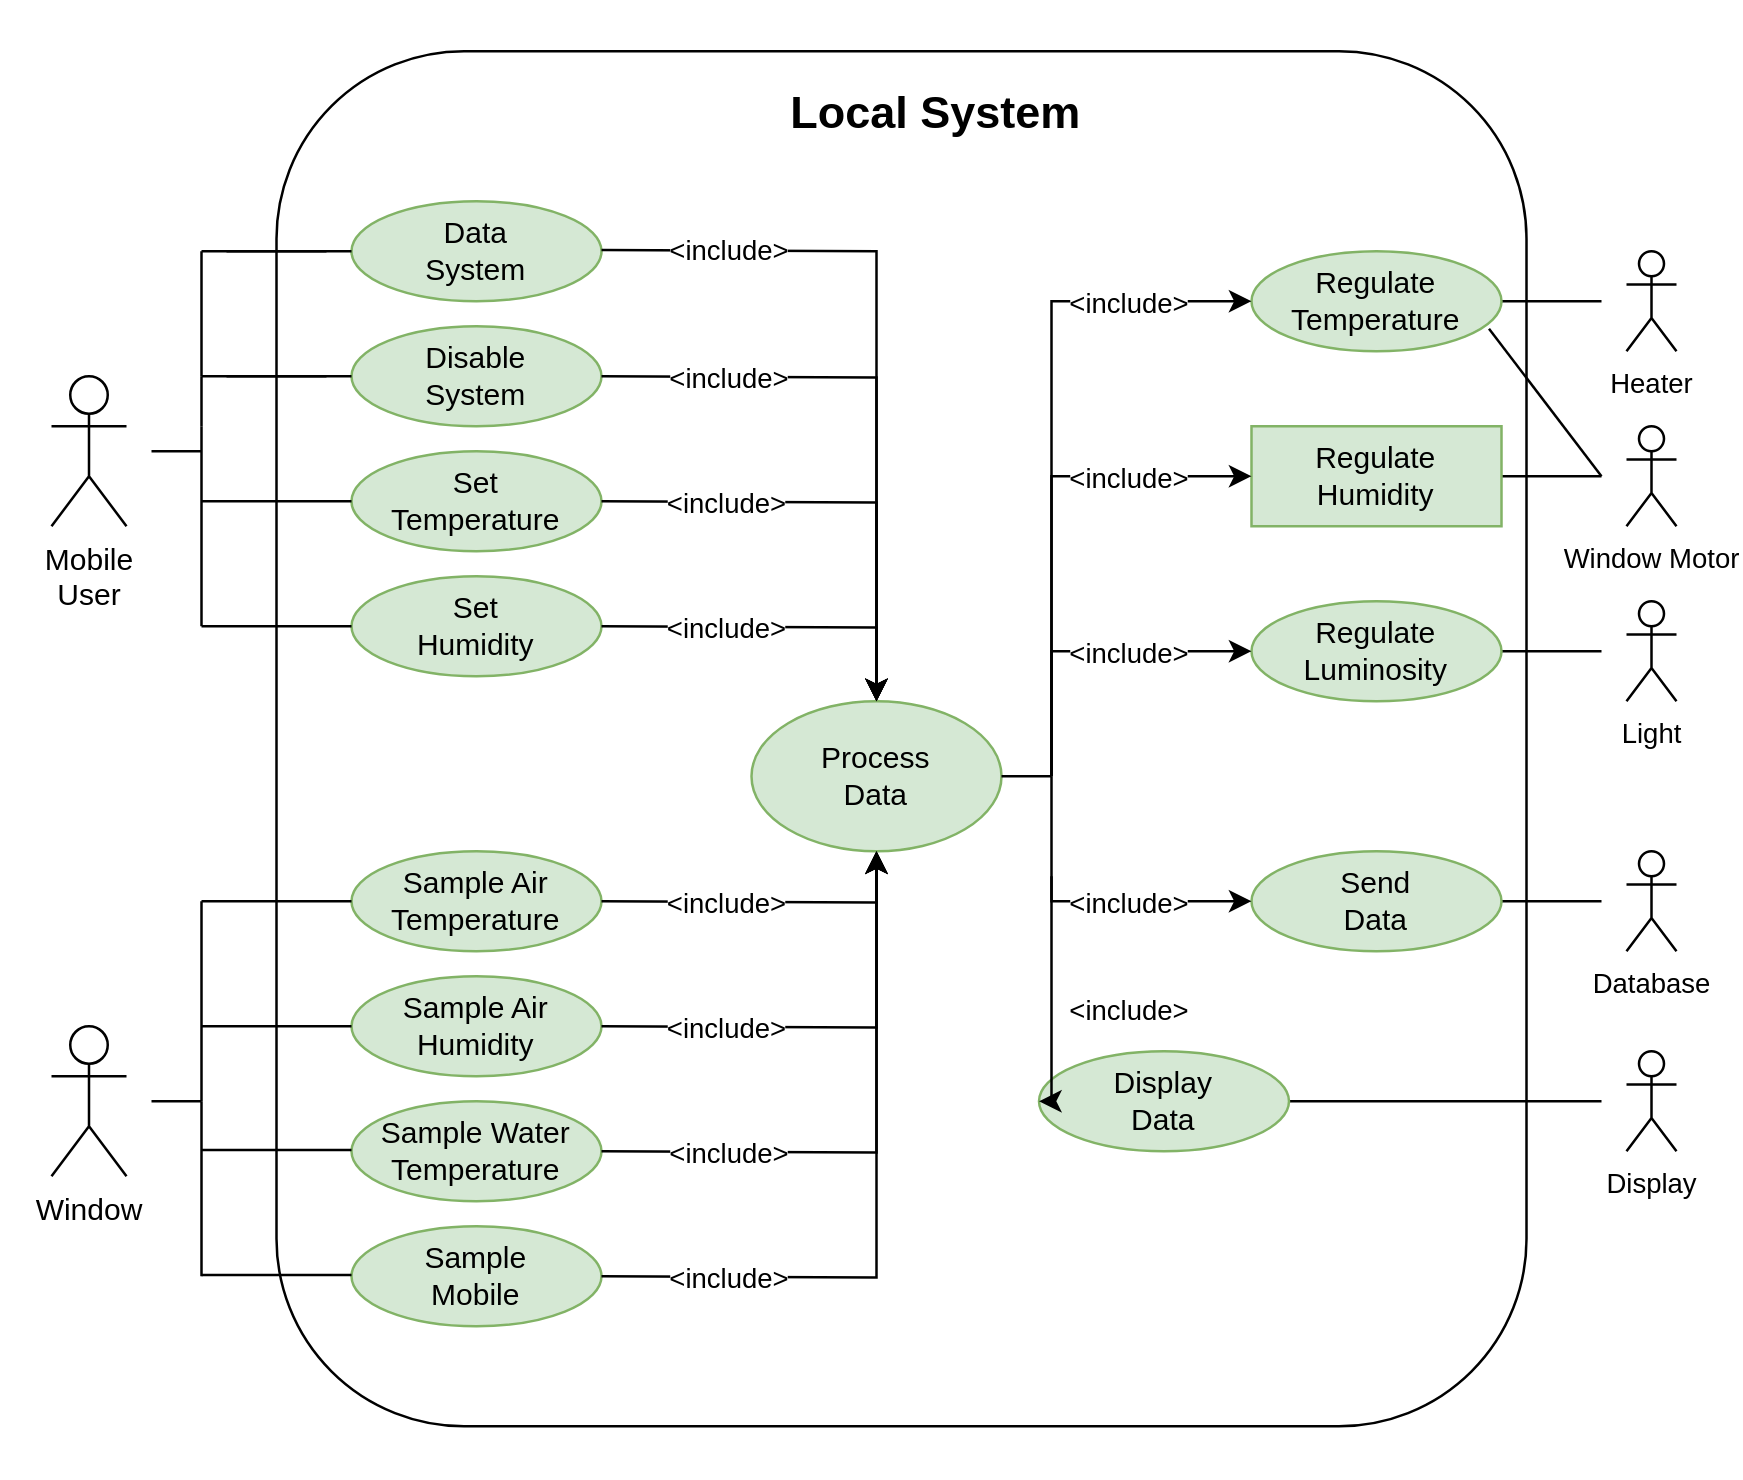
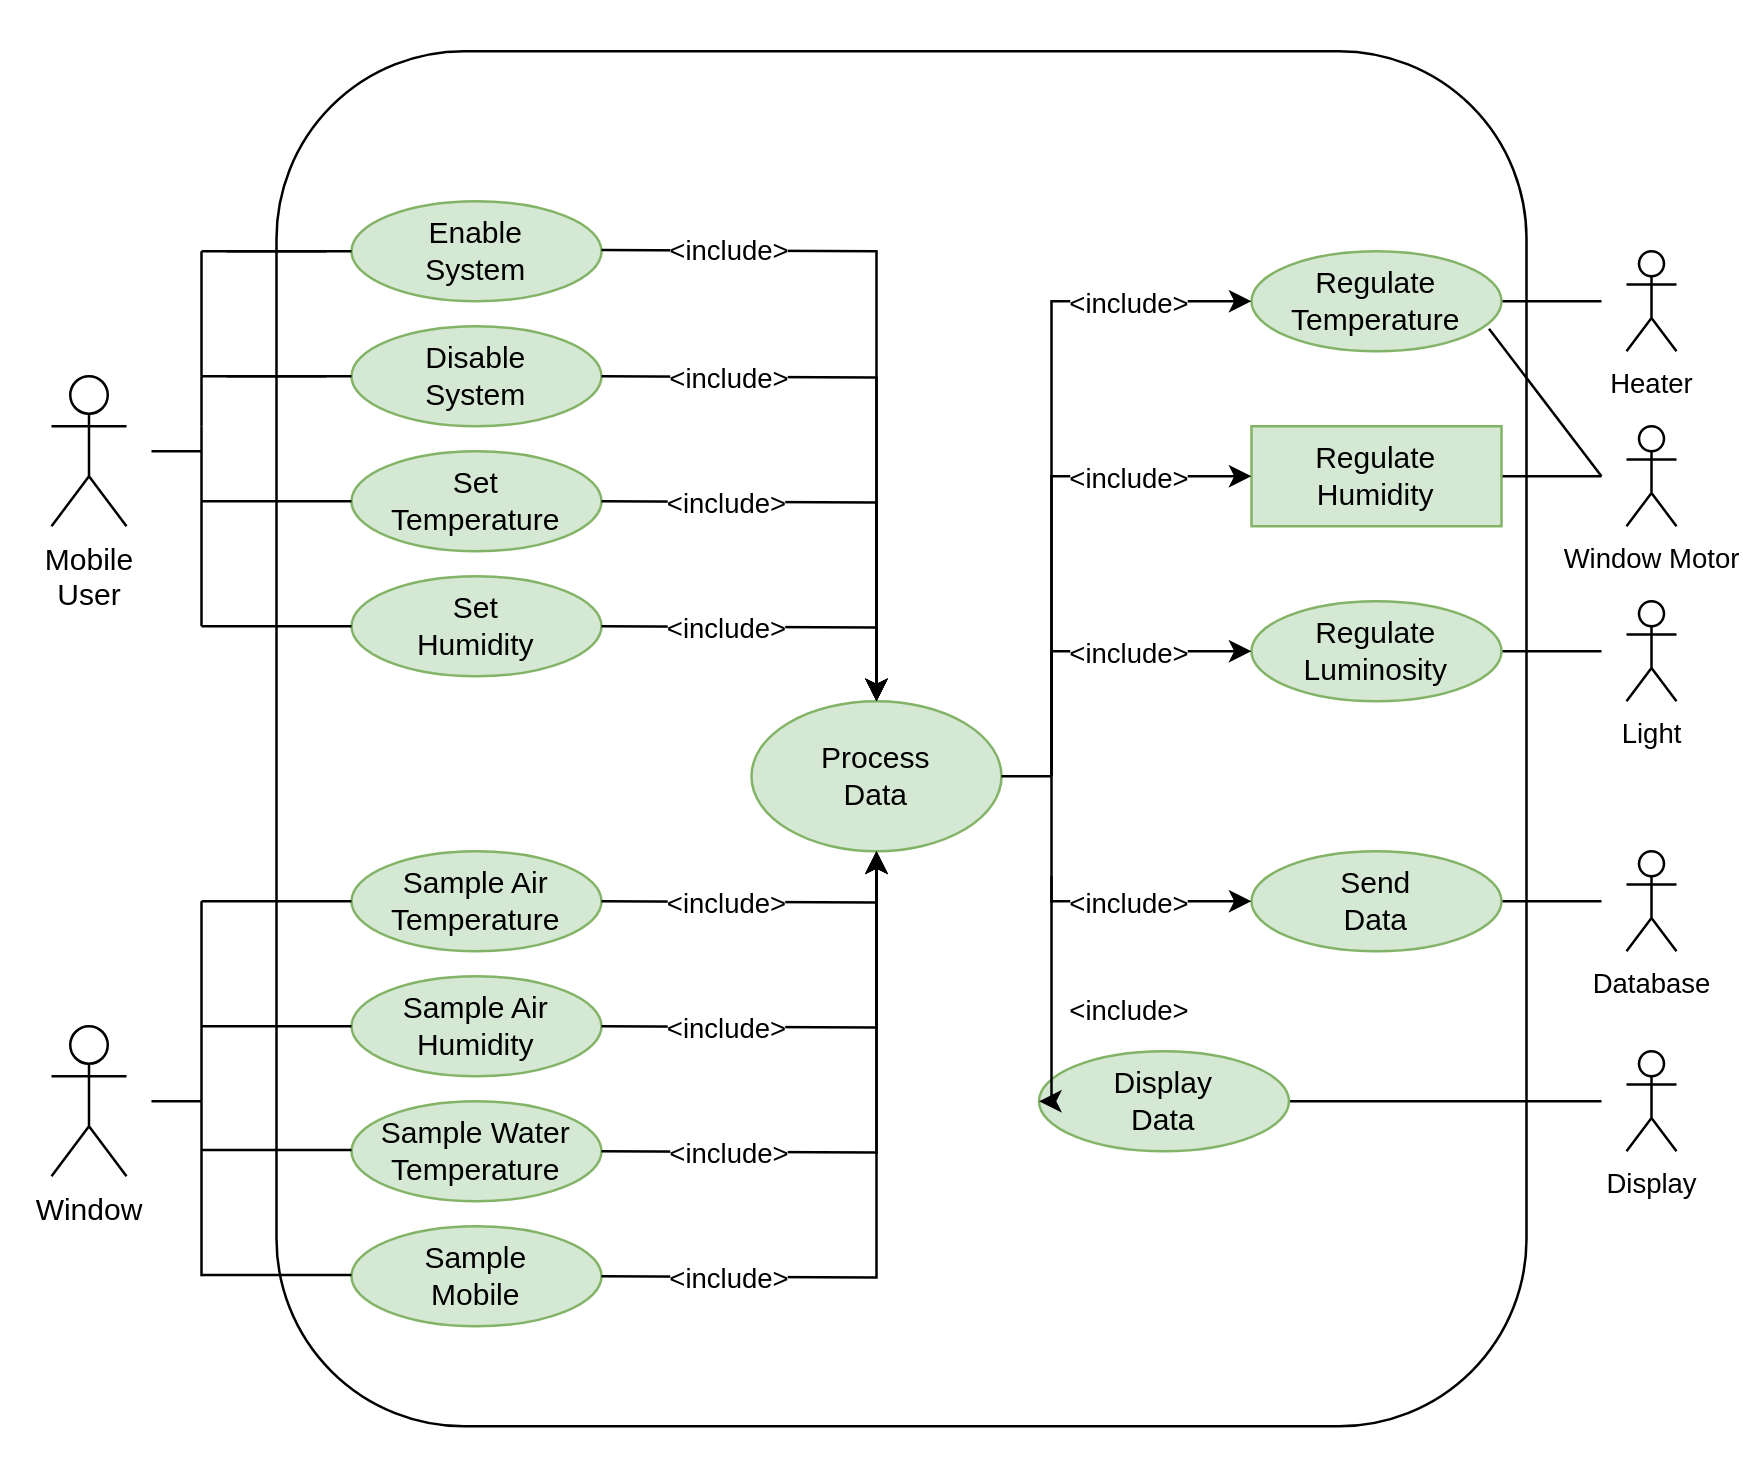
node "Local System": removed
node "Data System": label "Data System" -> "Enable System"
